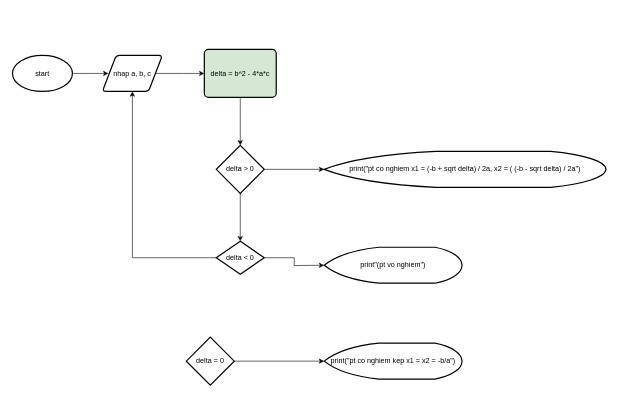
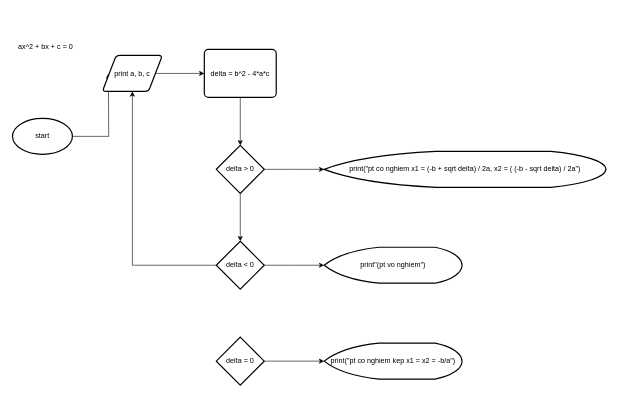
node "ax^2 + bx + c = 0": added
node "start": moved (42, 74) -> (42, 137)
node "nhap a, b, c": label "nhap a, b, c" -> "print a, b, c"
node "delta = b^2 - 4*a*c": fillcolor #d5e8d4 -> #ffffff
node "delta < 0": size 48x33 -> 48x48
node "delta = 0": moved (210, 362) -> (240, 362)
